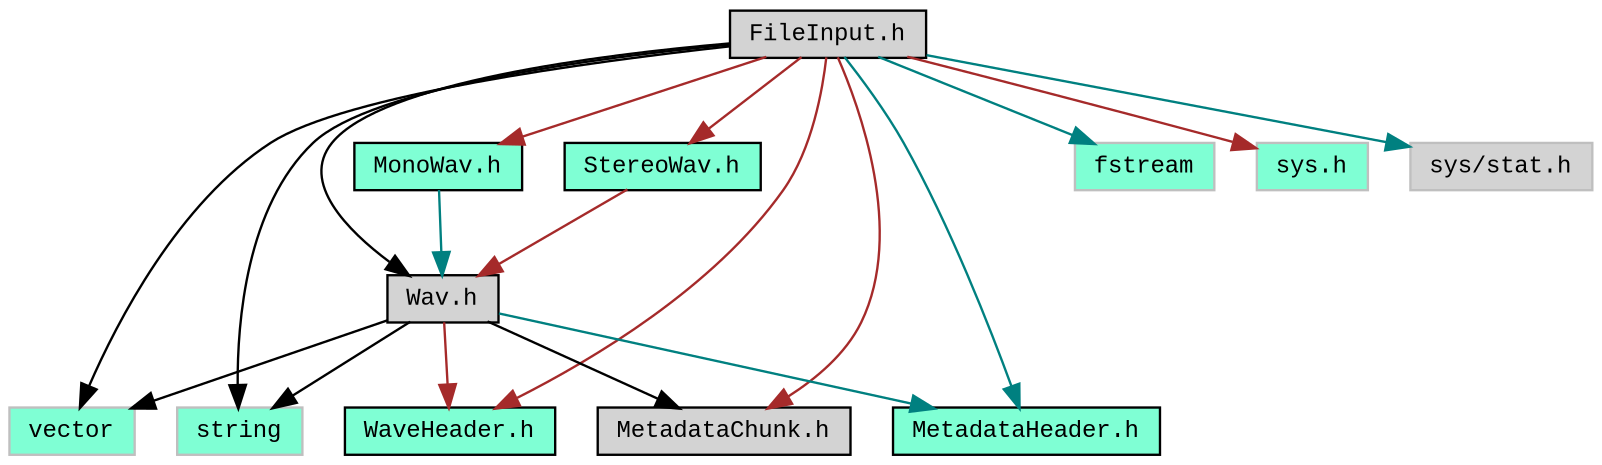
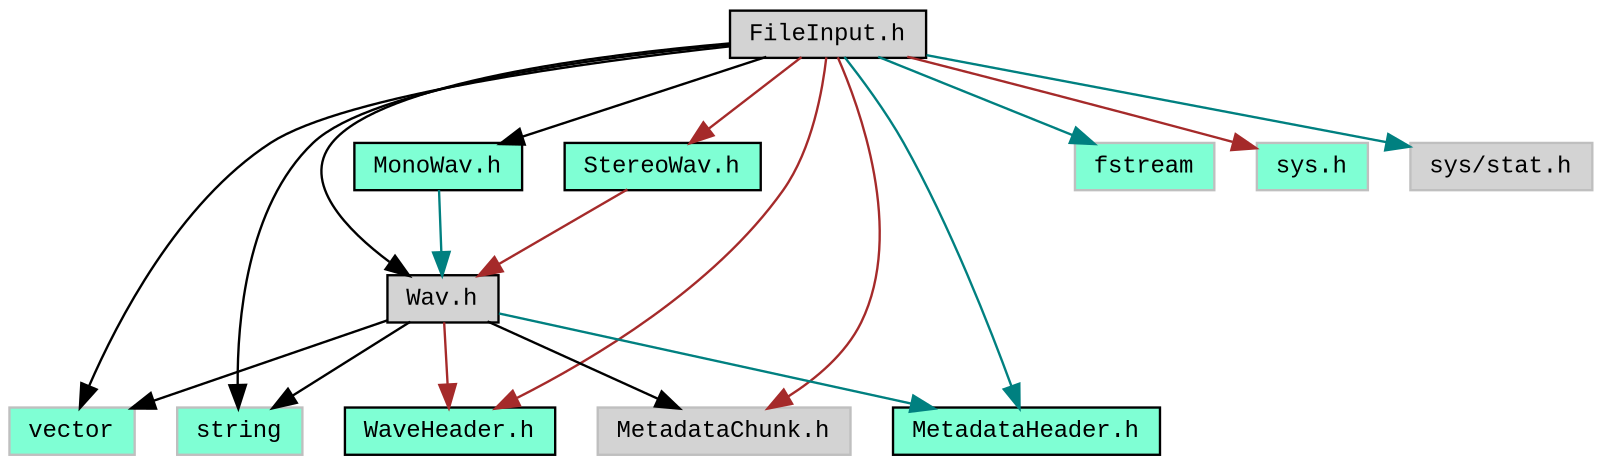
edge "FileInput.h" -> "MonoWav.h": color brown -> black
node "MetadataChunk.h": color black -> grey75
